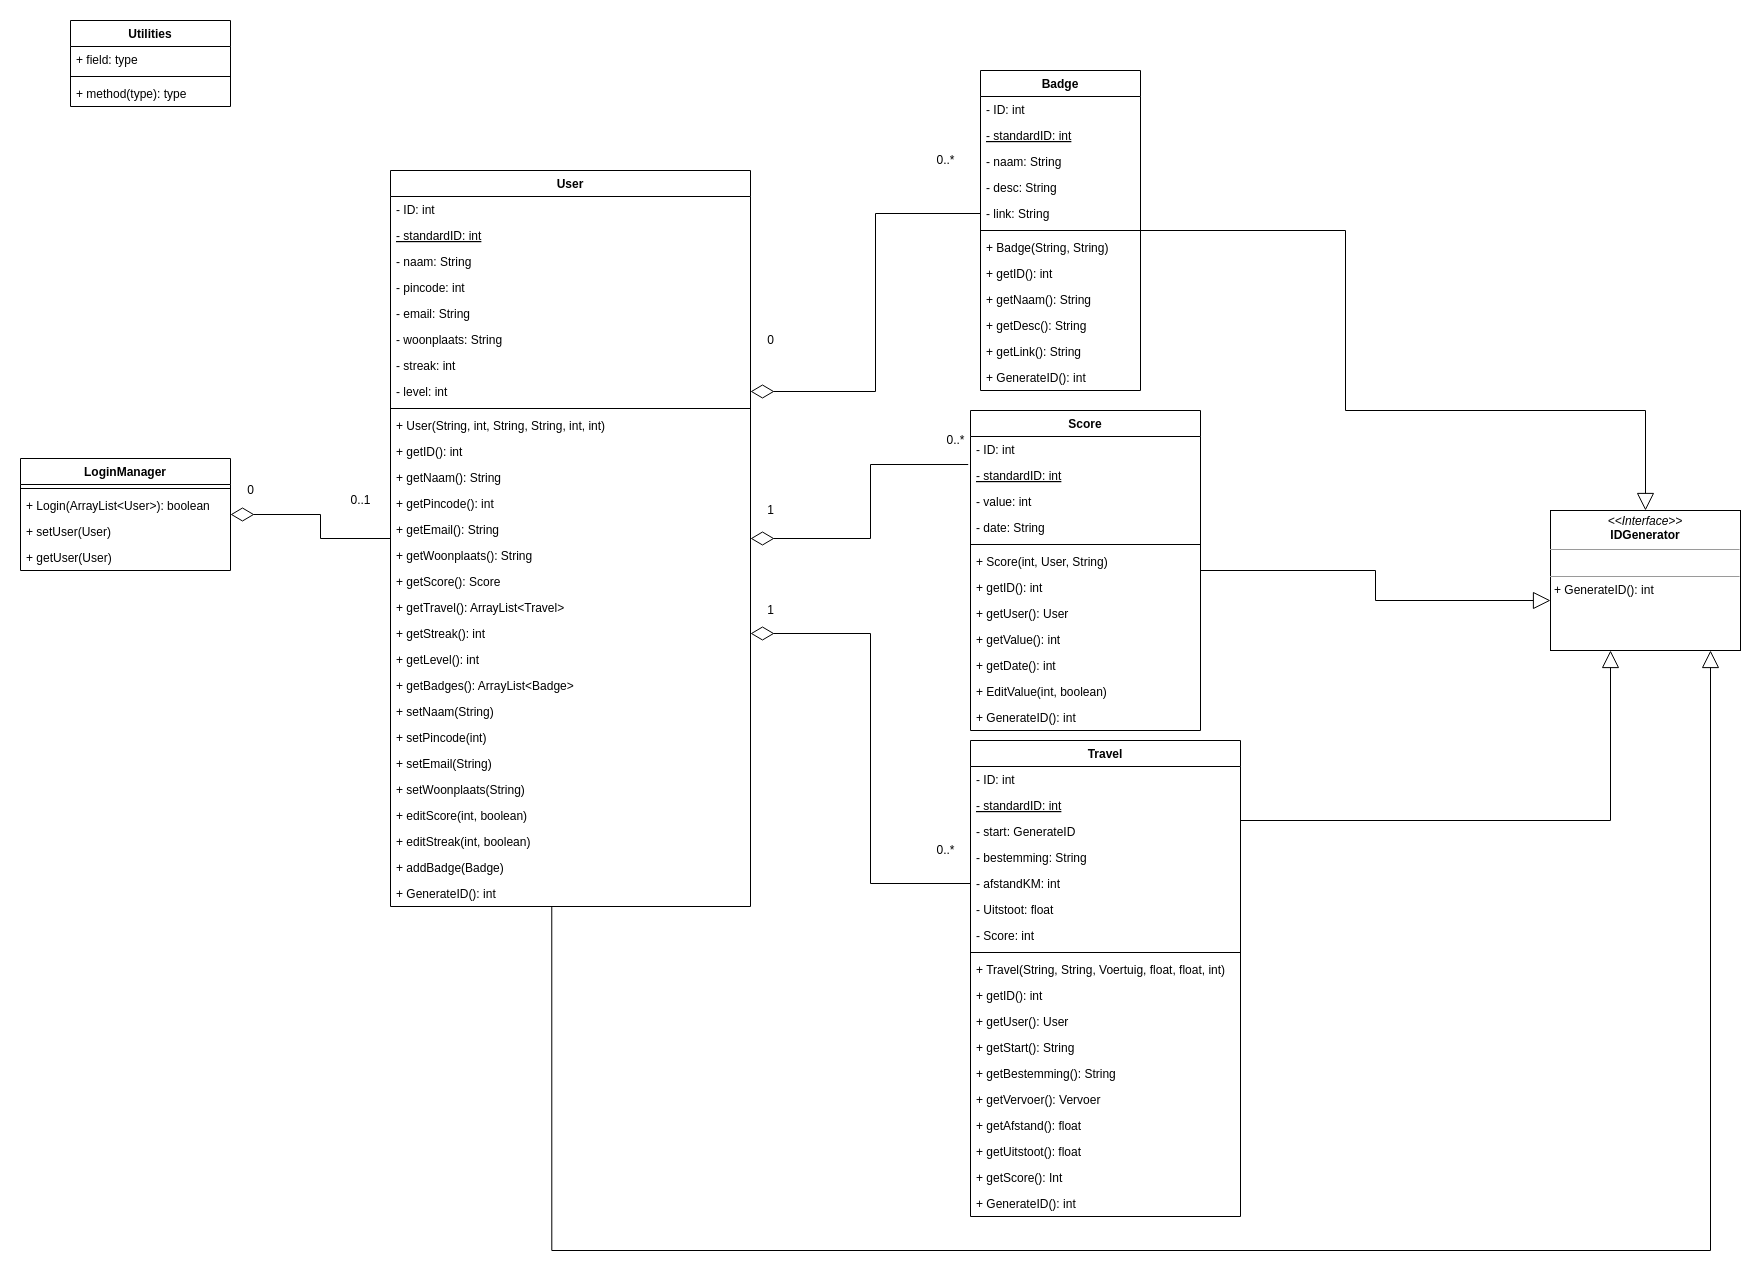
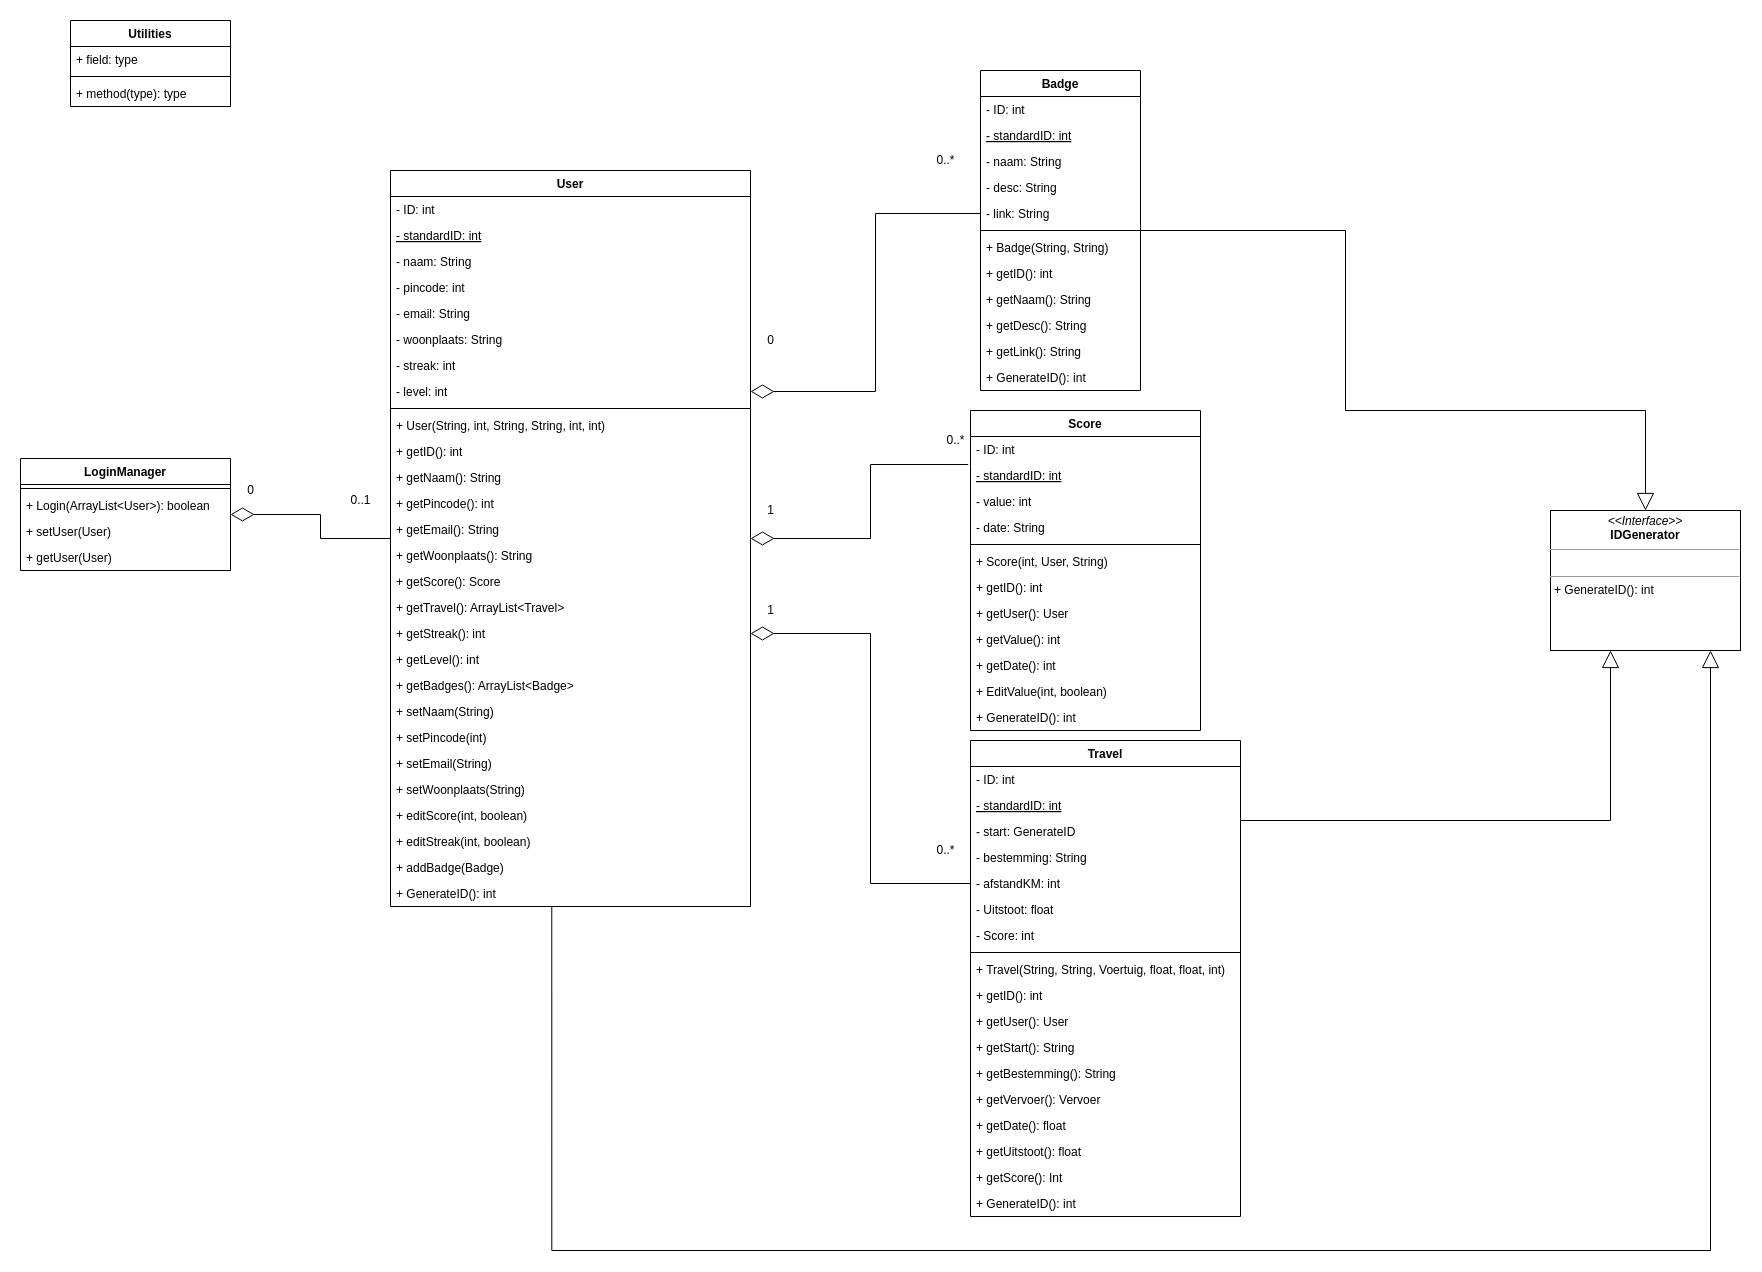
edge "Score" -> "<<Interface>> IDGenerator + GenerateID(): int": removed
node "+ getAfstand(): float": label "+ getAfstand(): float" -> "+ getDate(): float"
